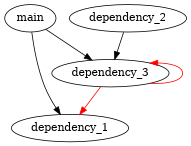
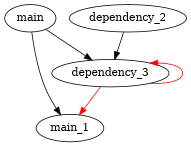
node "dependency_1": label "dependency_1" -> "main_1"
